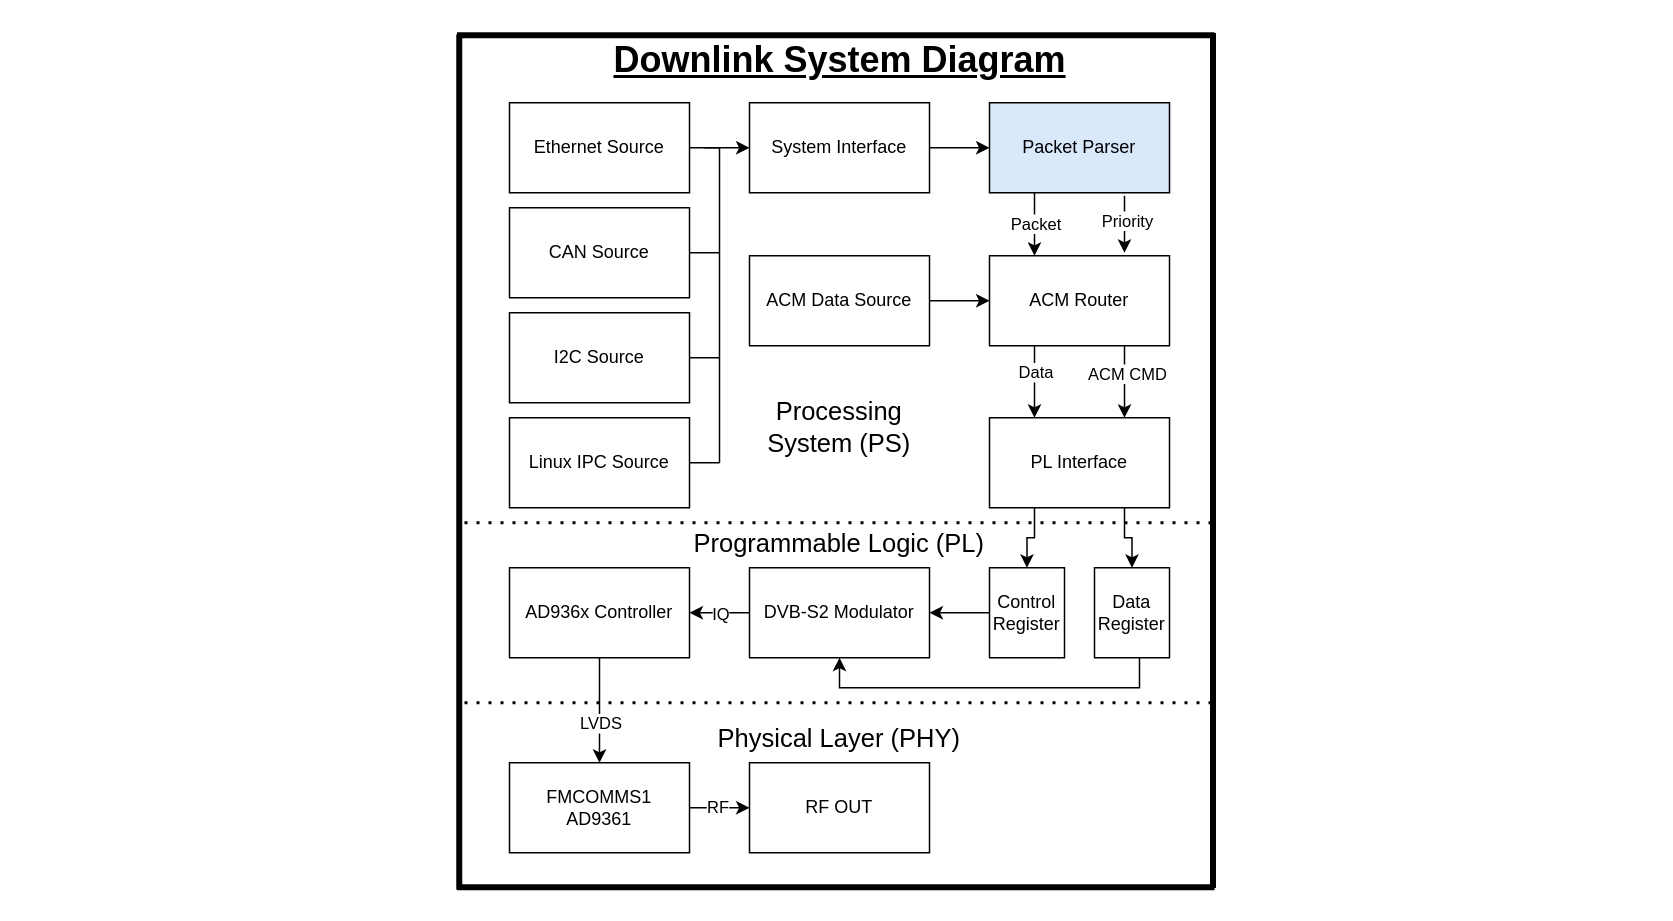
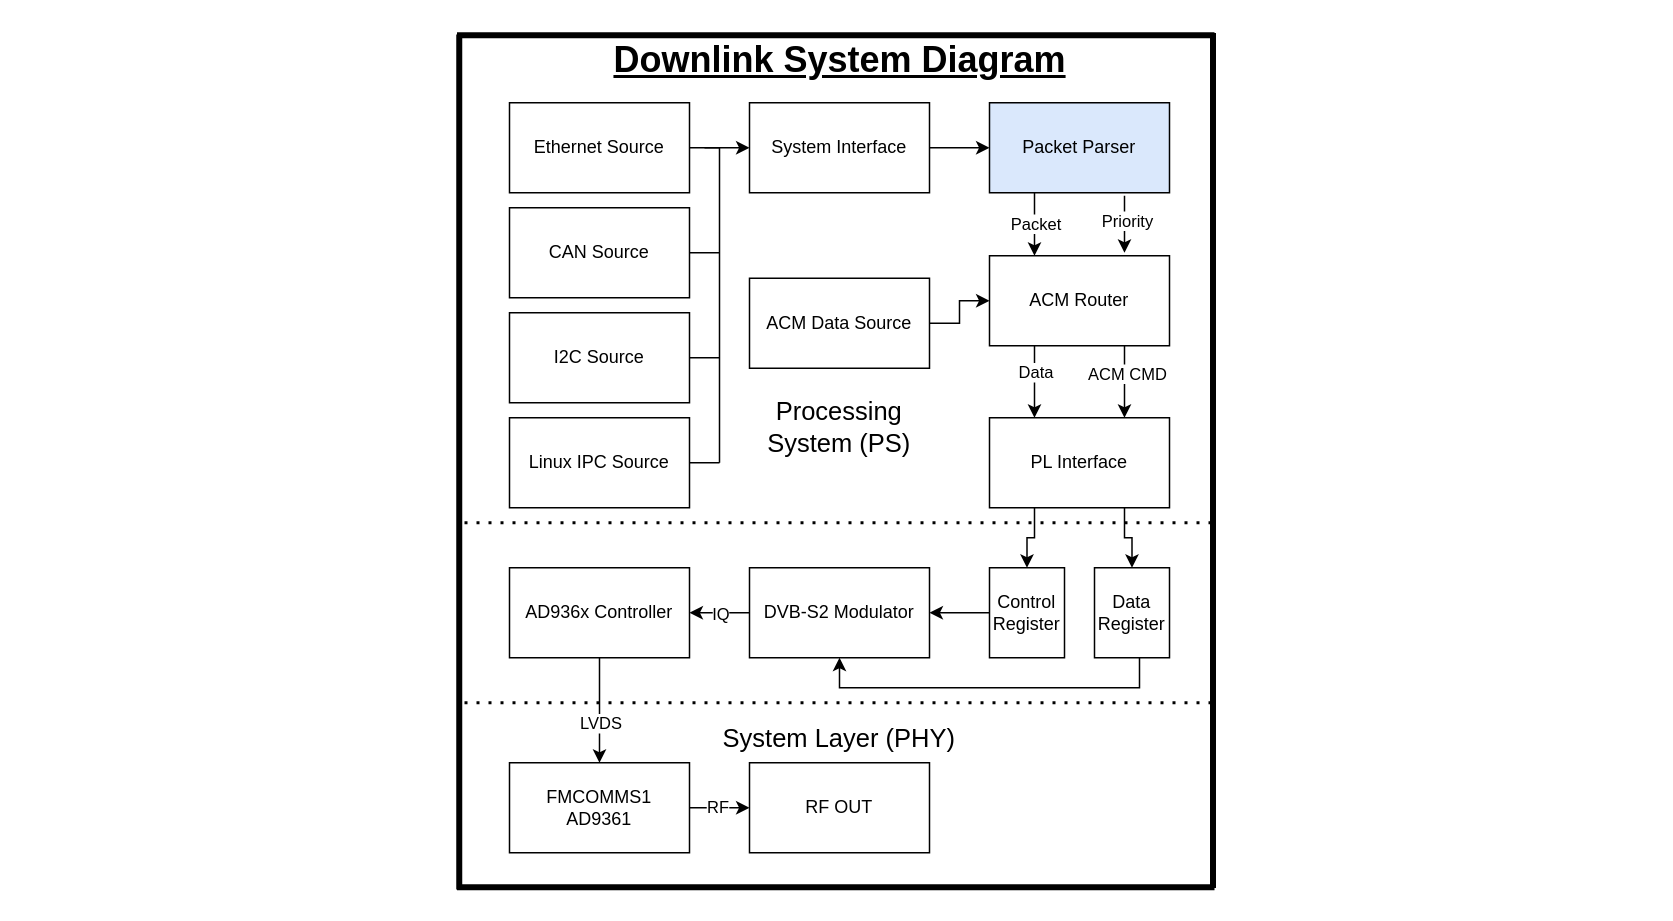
node "ACM Data Source": moved (839, 301) -> (839, 323)
node "Programmable Logic (PL)": removed
node "Physical Layer (PHY)": label "Physical Layer (PHY)" -> "System Layer (PHY)"
